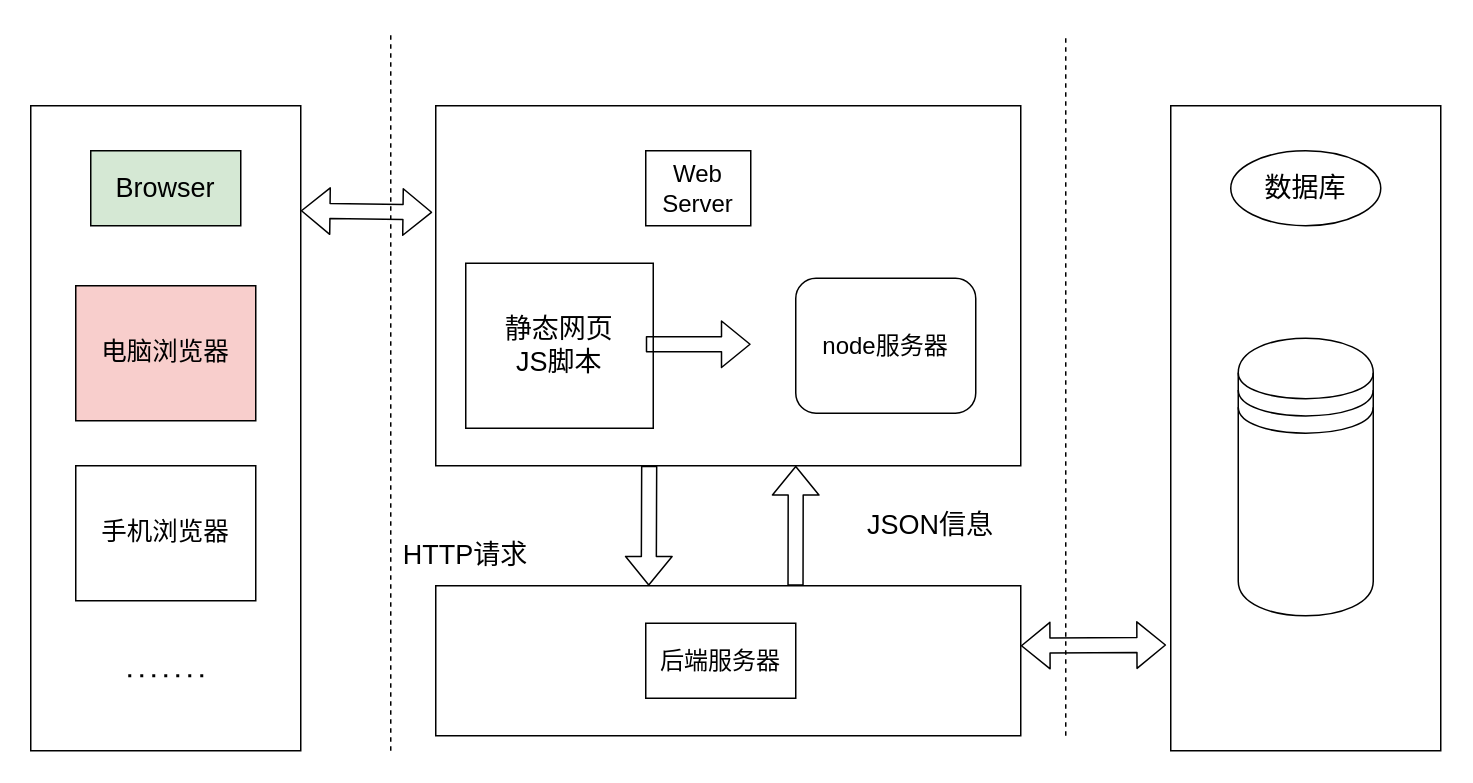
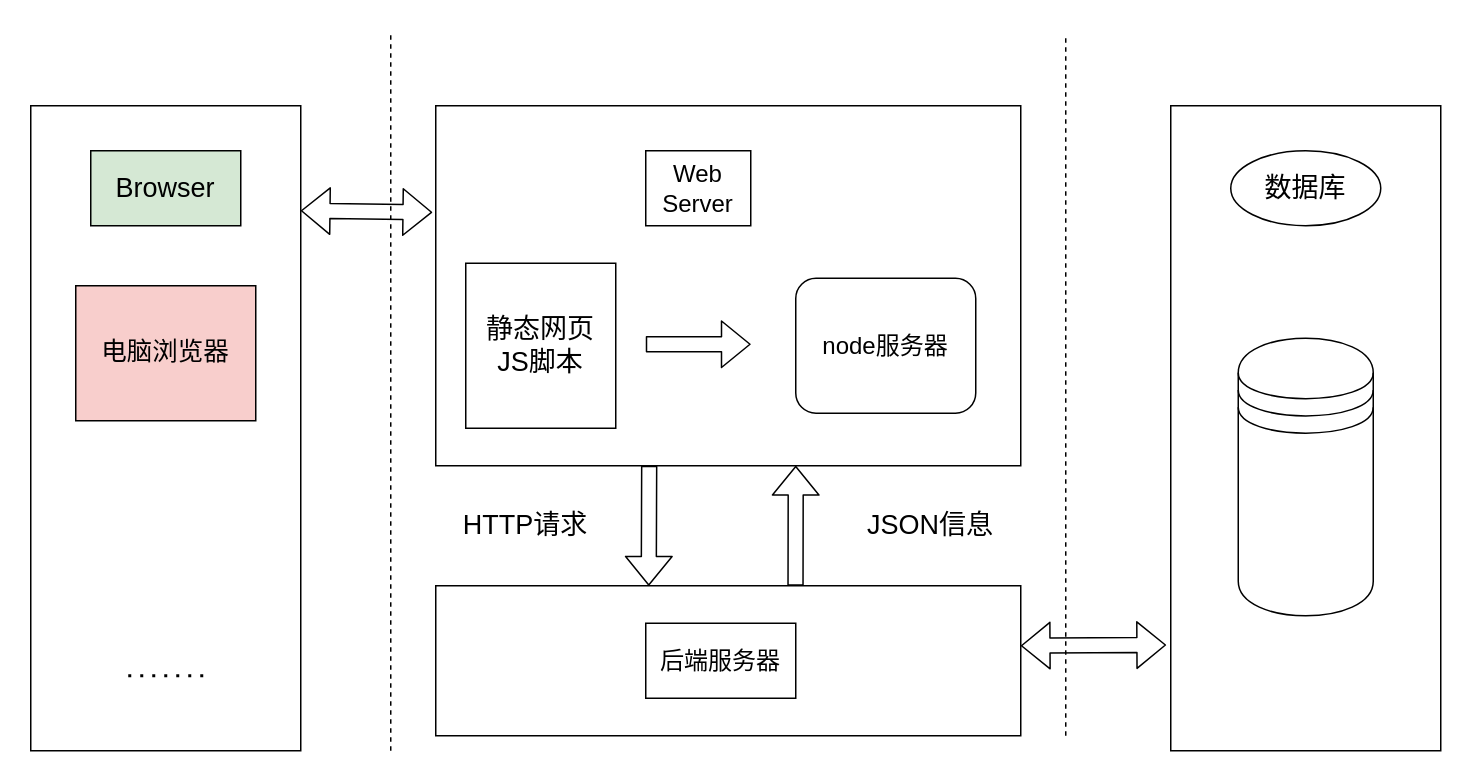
node "静态网页 JS脚本": size 188x165 -> 150x165
node "手机浏览器": removed
node "HTTP请求": moved (466, 556) -> (526, 526)
